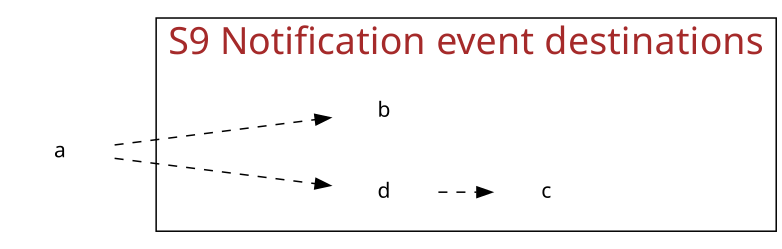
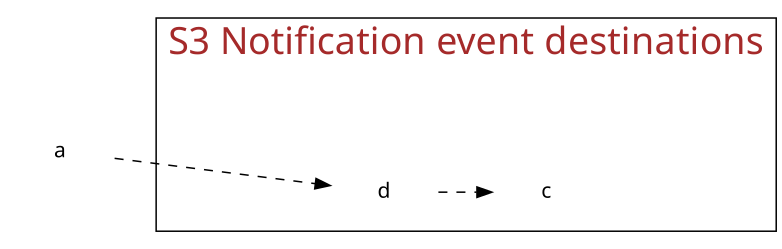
cluster "S9 Notification event destinations": label "S9 Notification event destinations" -> "S3 Notification event destinations"
node "b": removed
